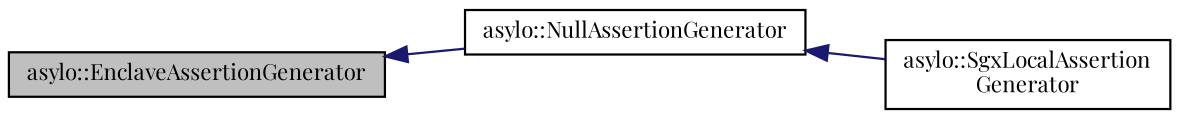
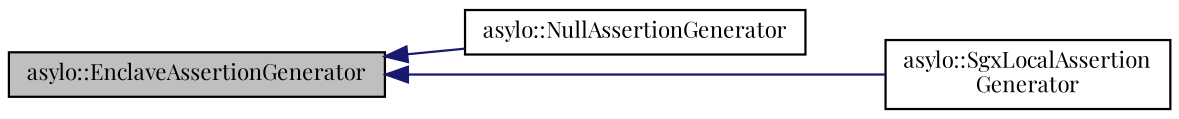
edge "asylo::SgxLocalAssertion Generator" -> "asylo::NullAssertionGenerator": now "asylo::SgxLocalAssertion Generator" -> "asylo::EnclaveAssertionGenerator"
